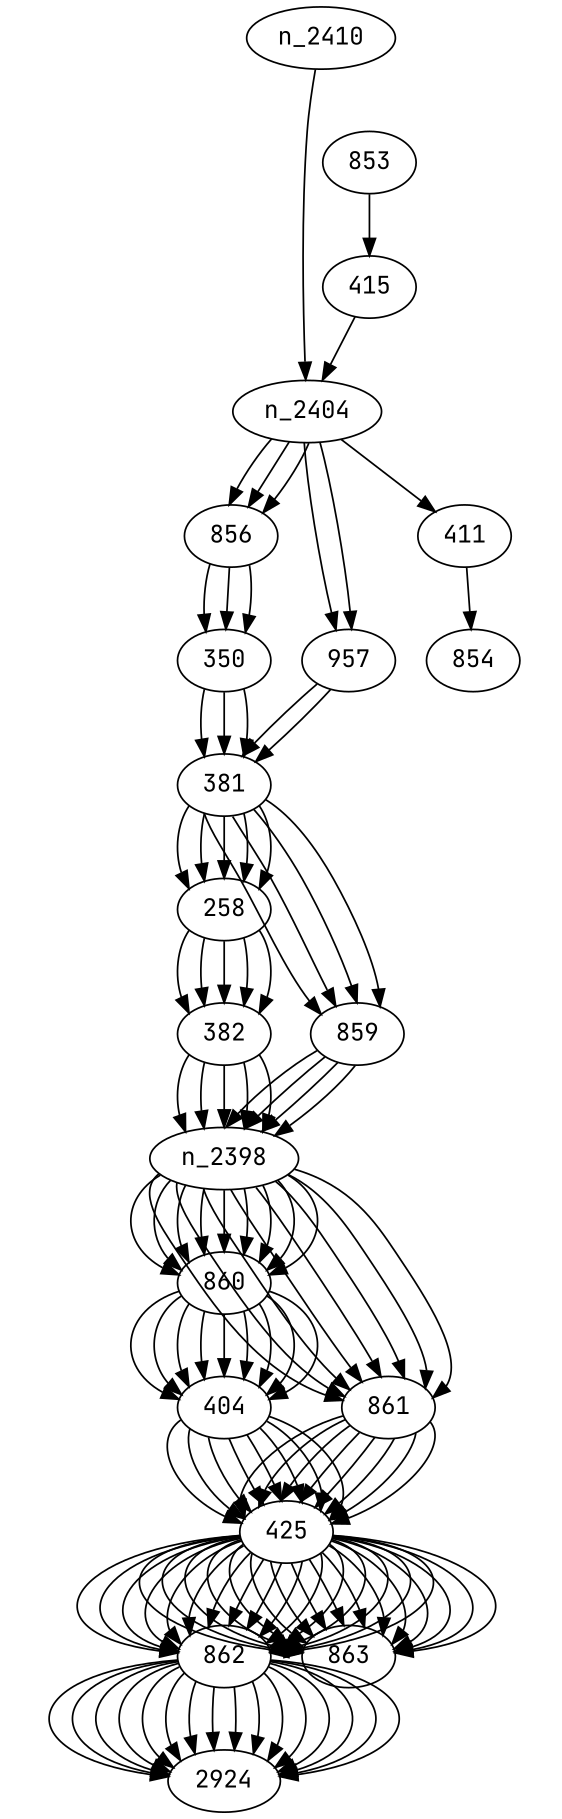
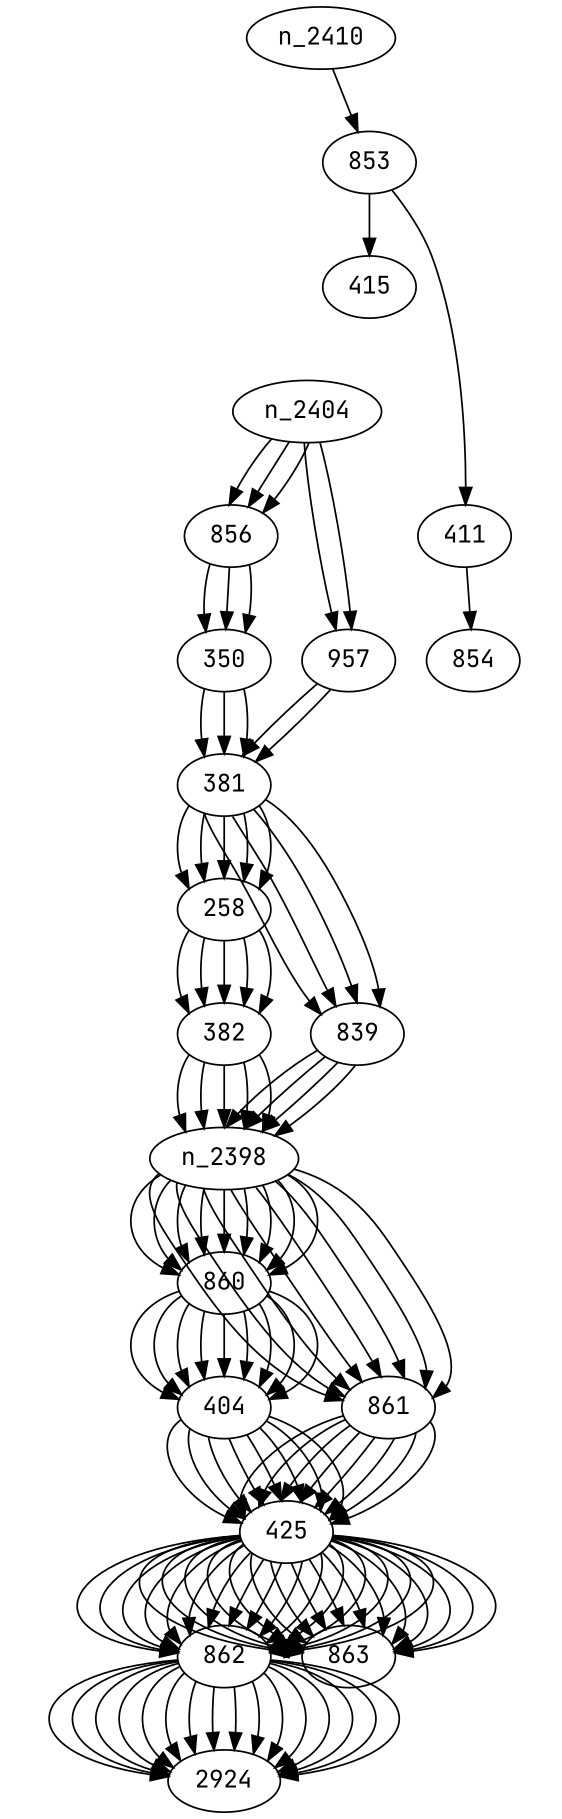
edge "n_2410" -> "n_2404": now "n_2410" -> "853"
edge "415" -> "n_2404": removed
edge "n_2404" -> "411": now "853" -> "411"
node "859": label "859" -> "839"
